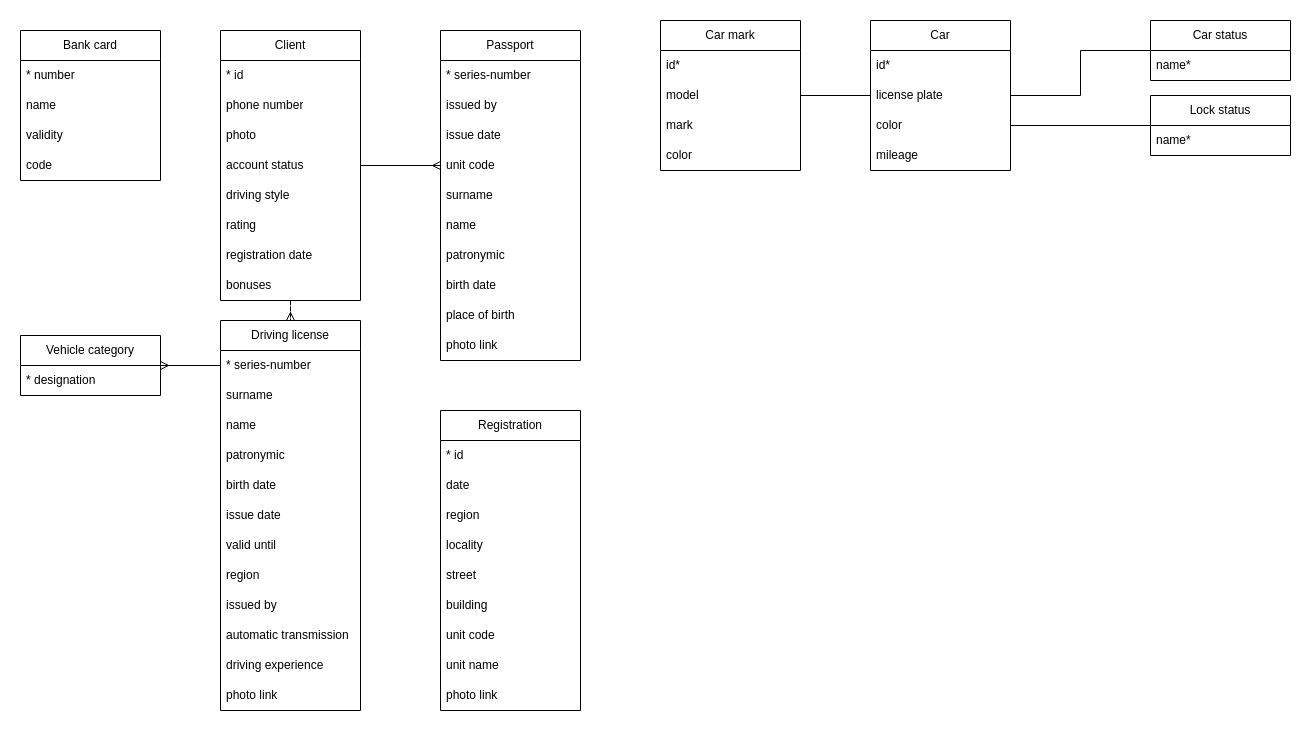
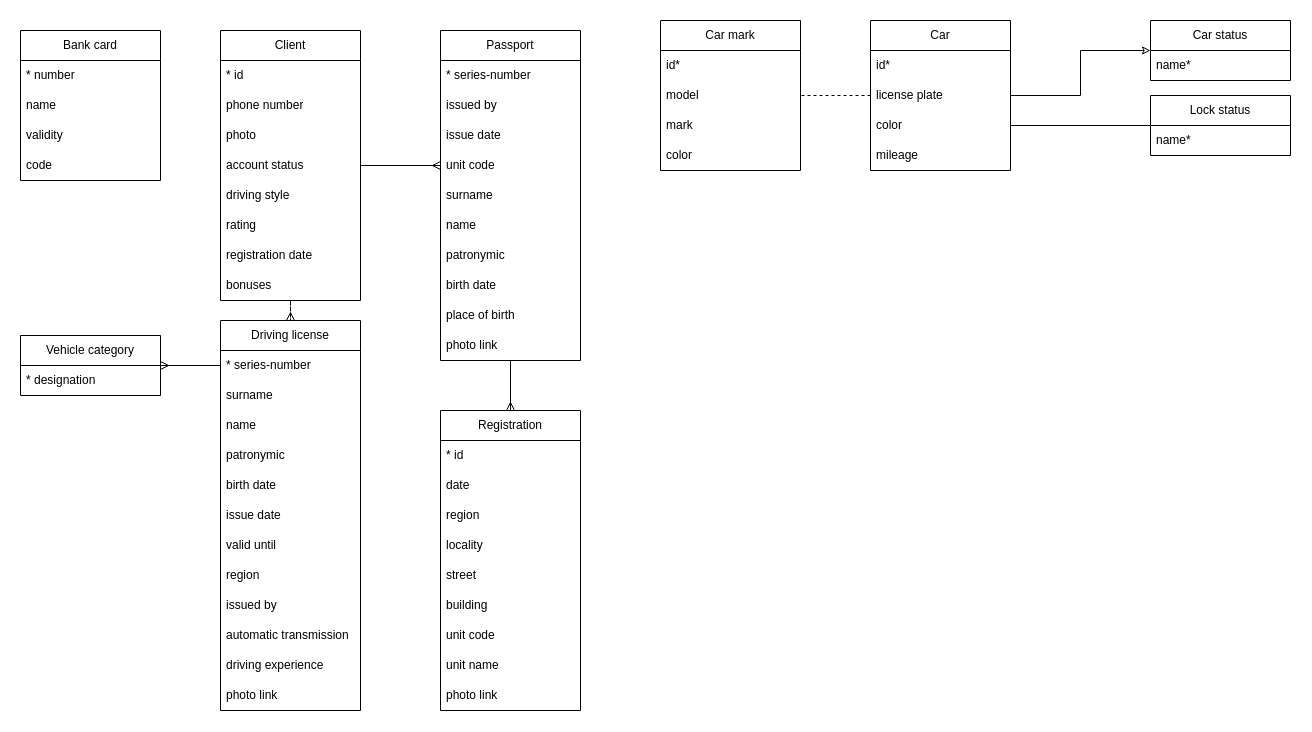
edge "Car status" -- "license plate": arrowhead none -> classic
edge "model" -- "license plate": style solid -> dashed
edge "Passport" -> "Registration": added
